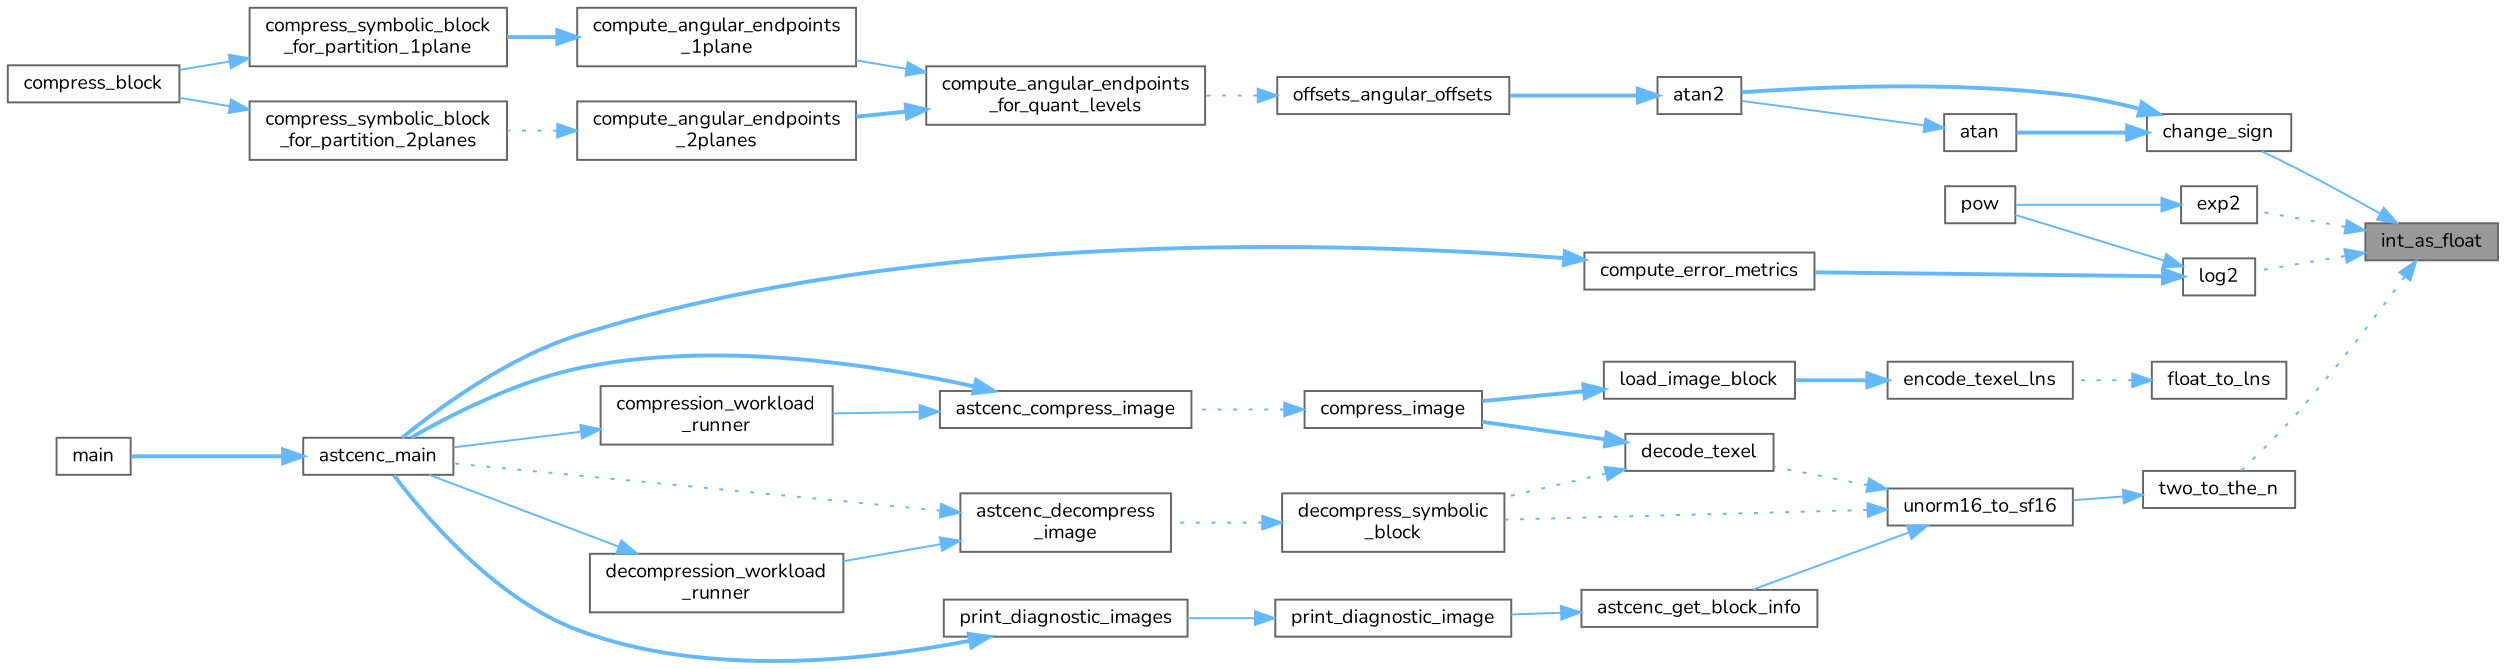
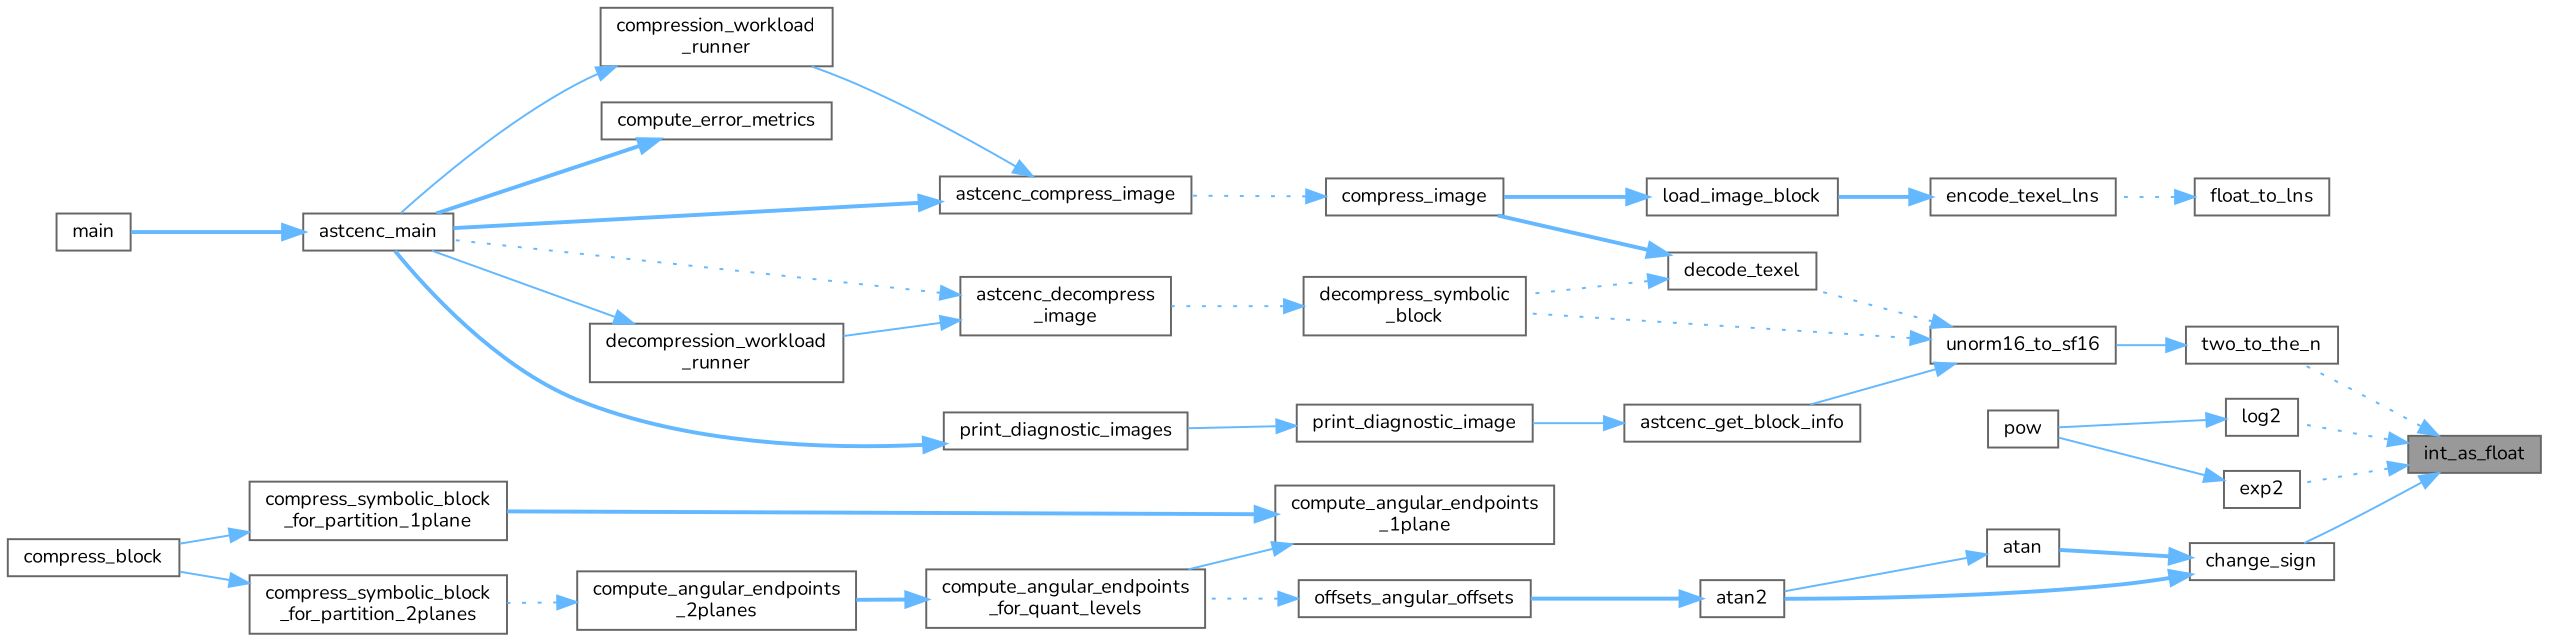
edge "compute_angular_endpoints _1plane" -> "compute_angular_endpoints _for_quant_levels": reversed
edge "compute_error_metrics" -> "log2": removed
